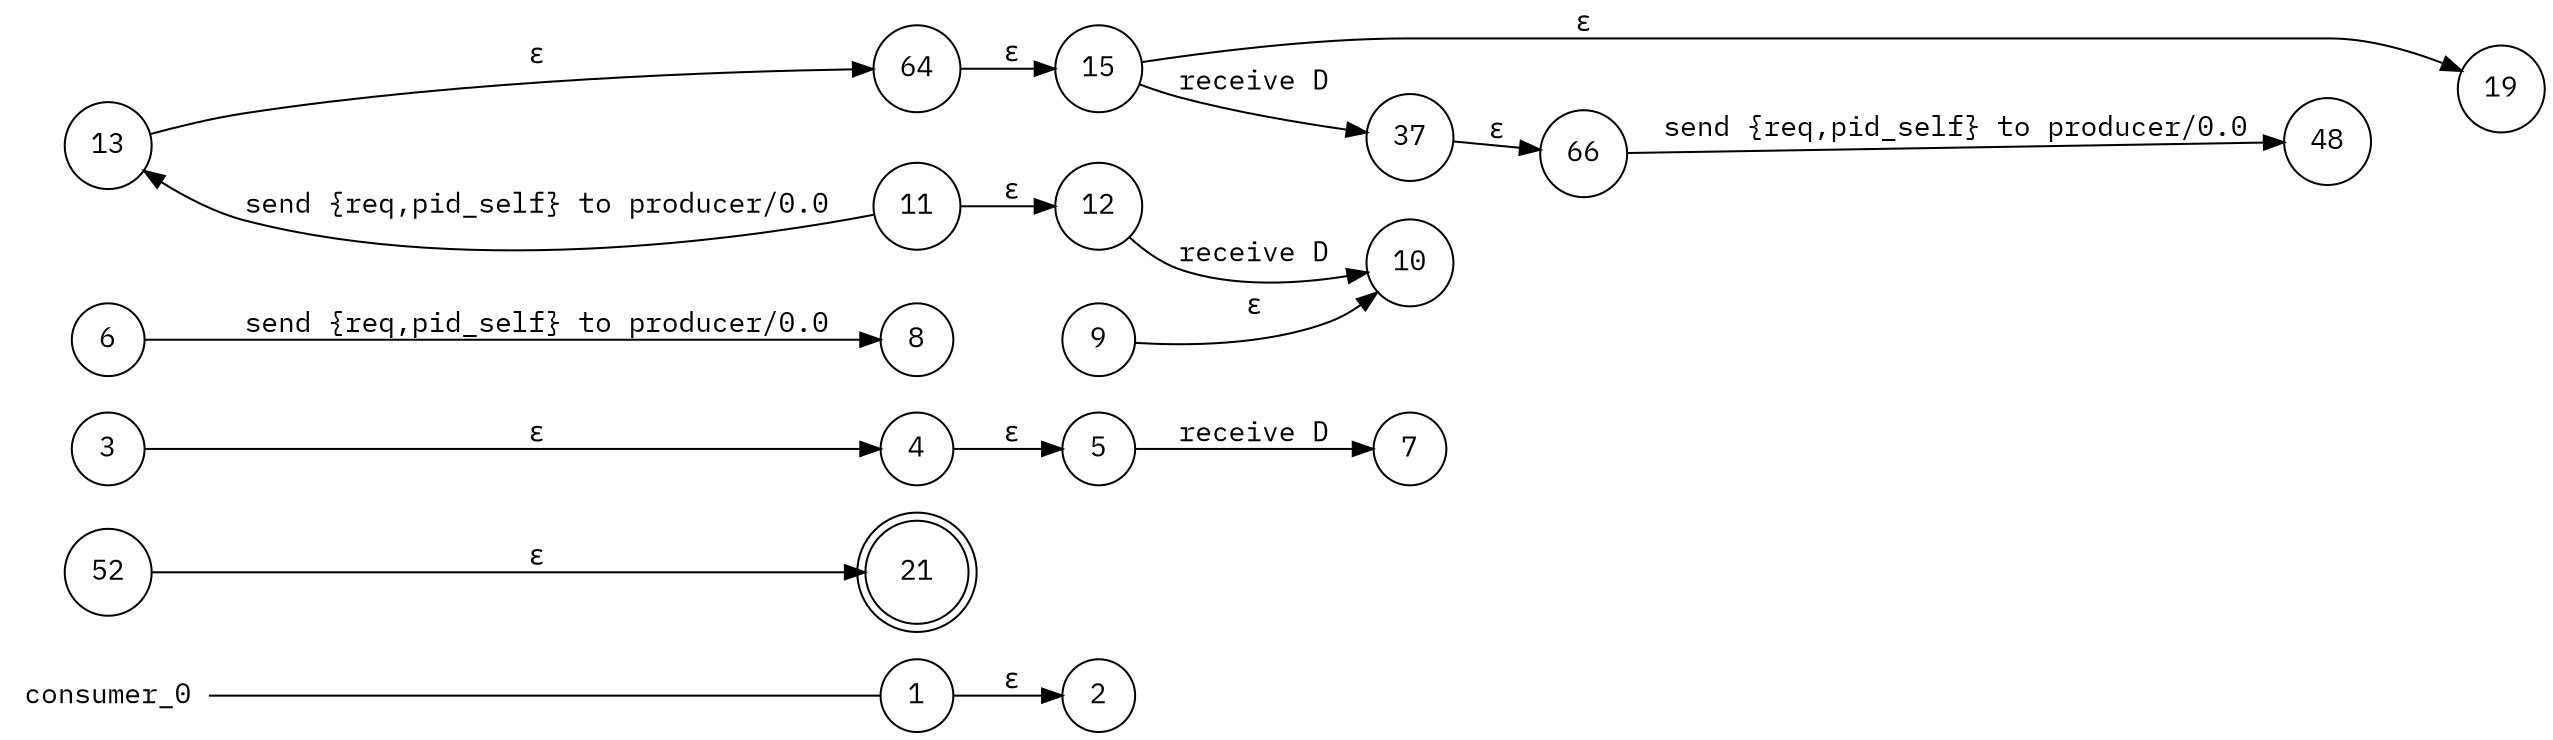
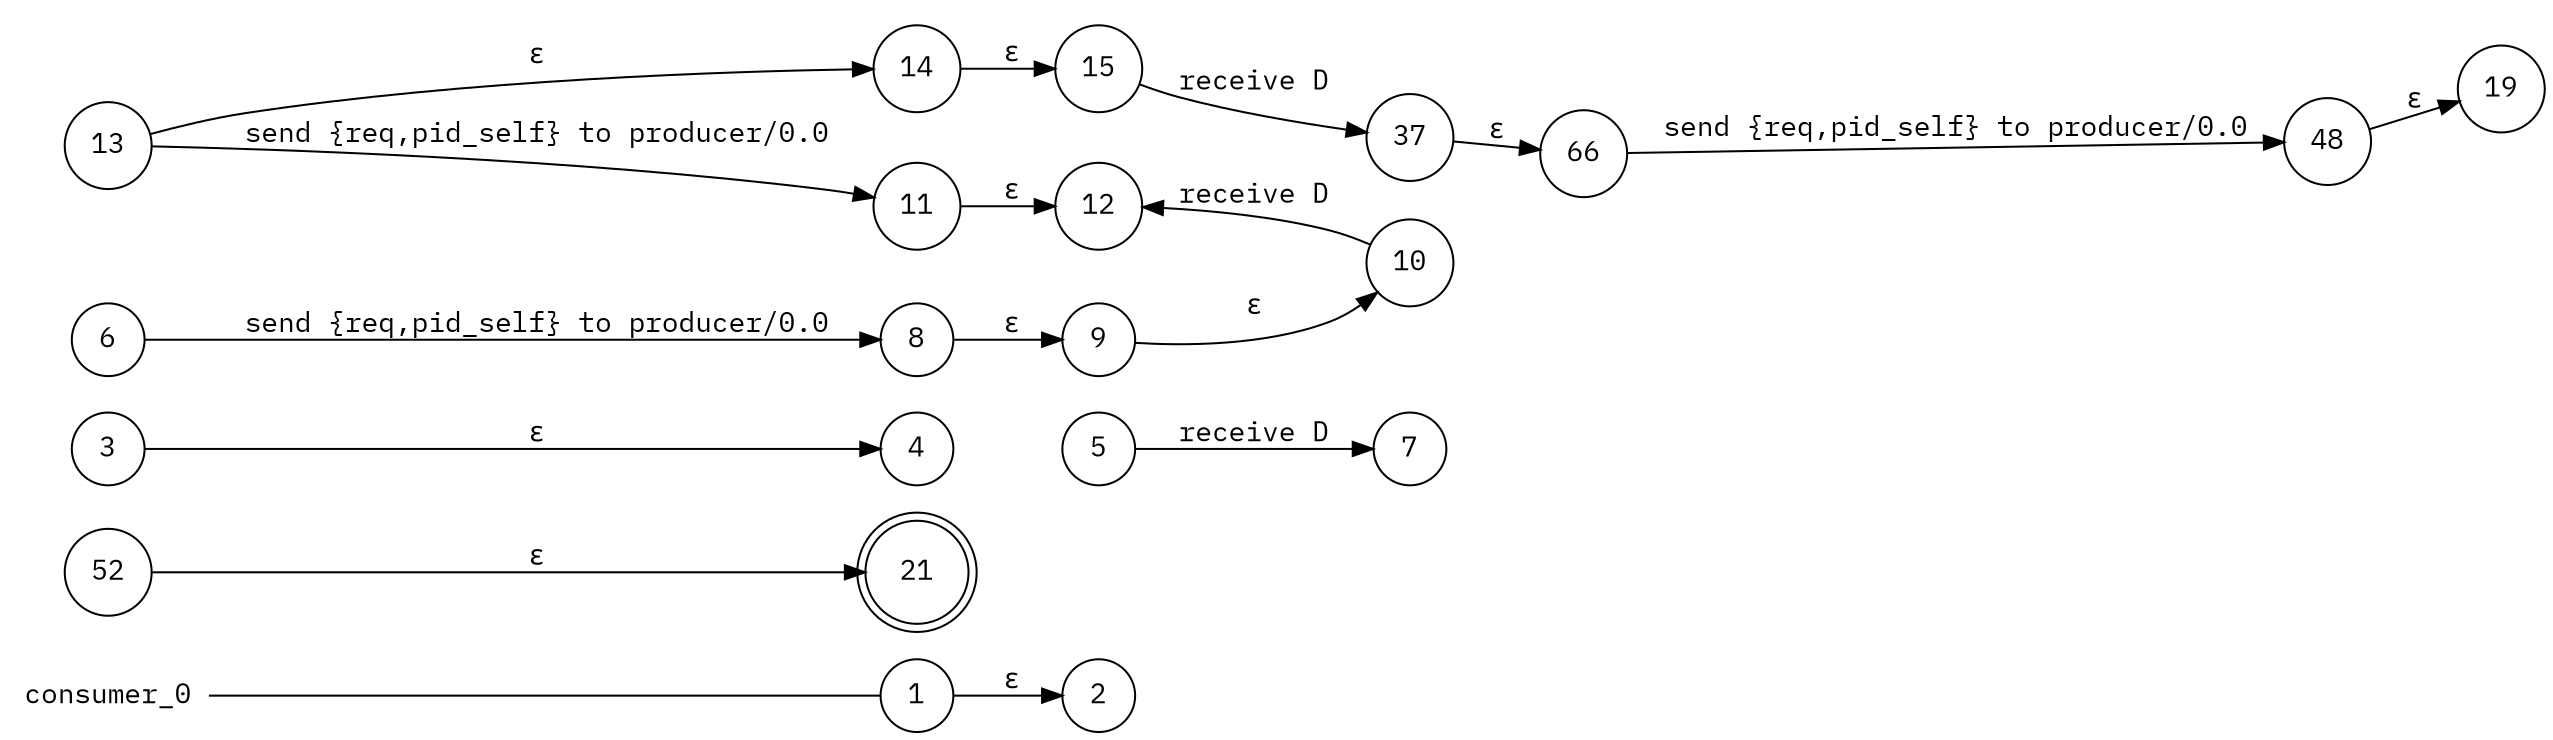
edge "15" -> "19": now "48" -> "19"
node "64": label "64" -> "14"
edge "11" -> "13": reversed
edge "12" -> "10": reversed
edge "8" -> "9": added, label "ɛ"
edge "4" -> "5": removed, label "ɛ"
